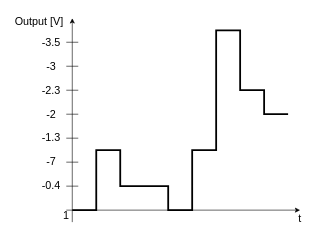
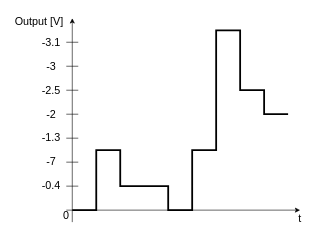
node "-3.5": label "-3.5" -> "-3.1"
node "-2.3": label "-2.3" -> "-2.5"
node "1": label "1" -> "0"
